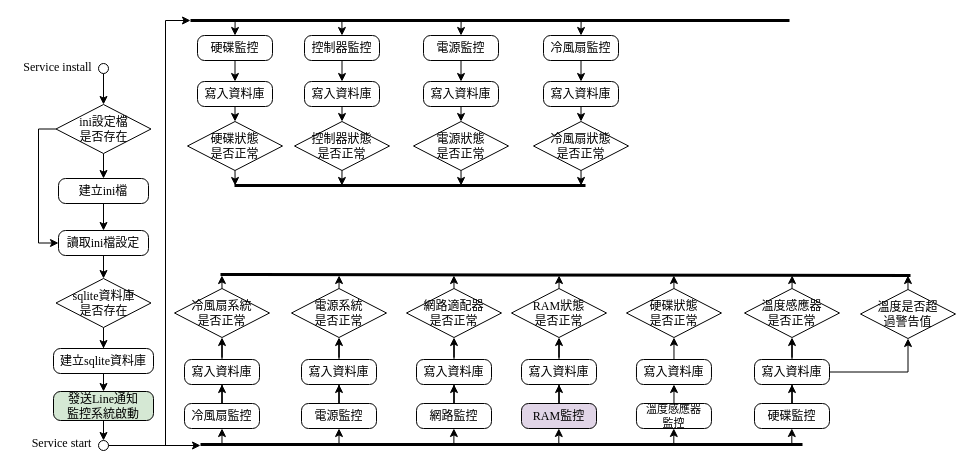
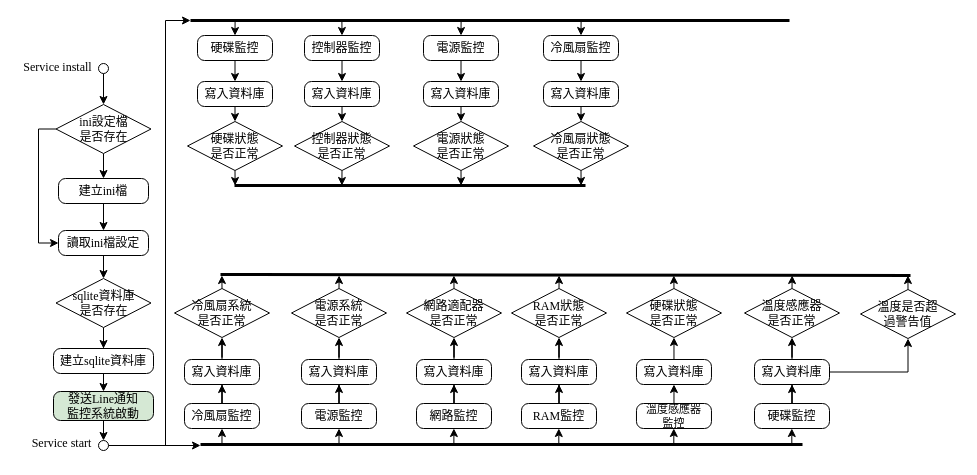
node "RAM監控": fillcolor #e1d5e7 -> #ffffff
